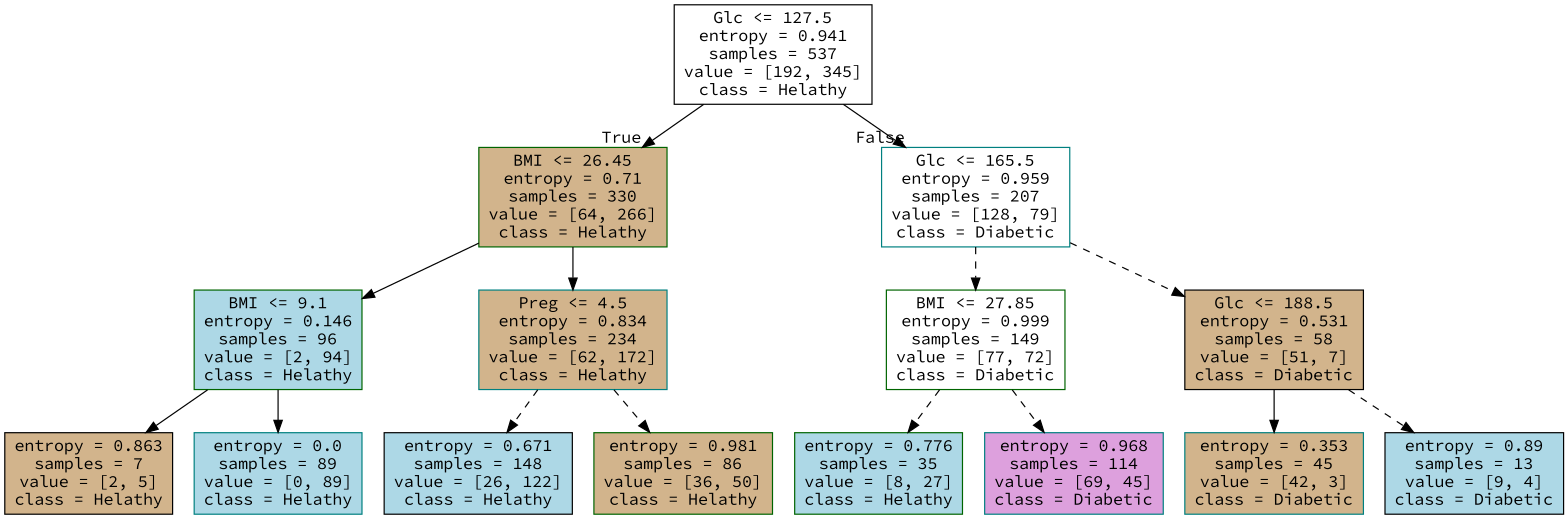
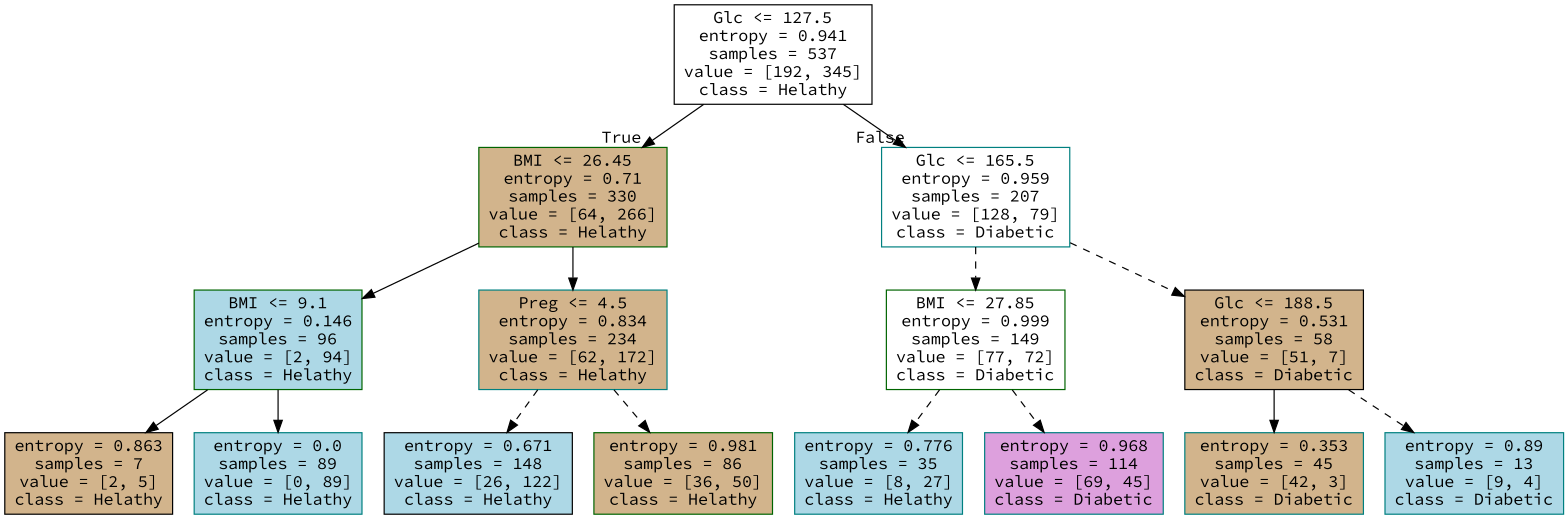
node "entropy = 0.776 samples = 35 value = [8, 27] class = Helathy": color darkgreen -> teal
node "entropy = 0.89 samples = 13 value = [9, 4] class = Diabetic": color black -> teal
